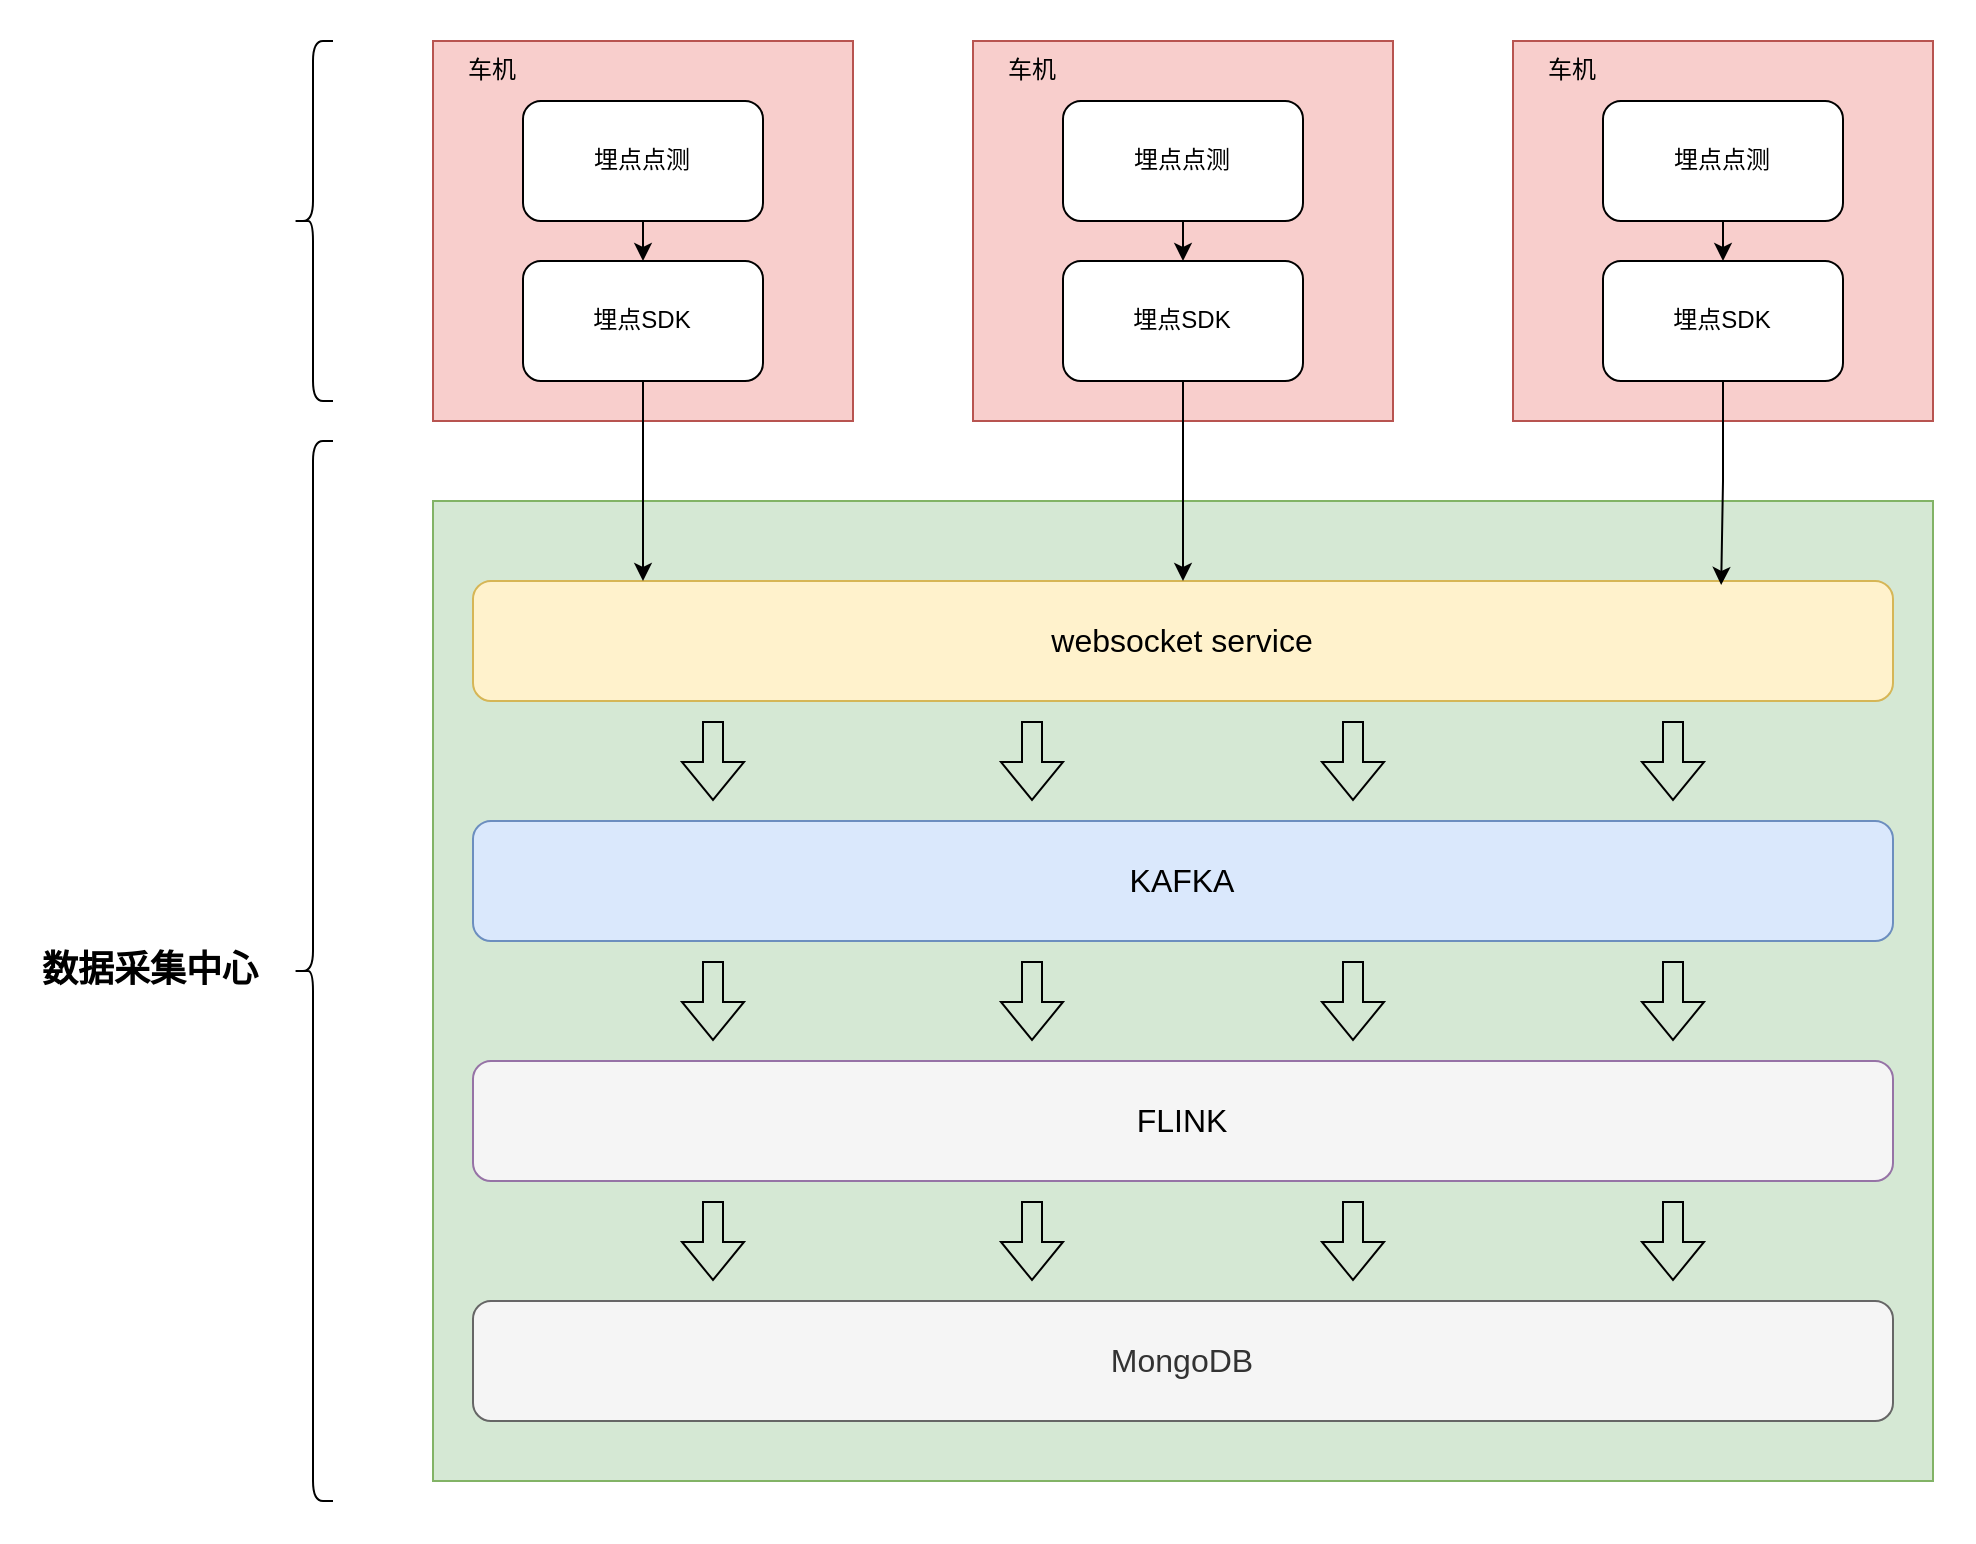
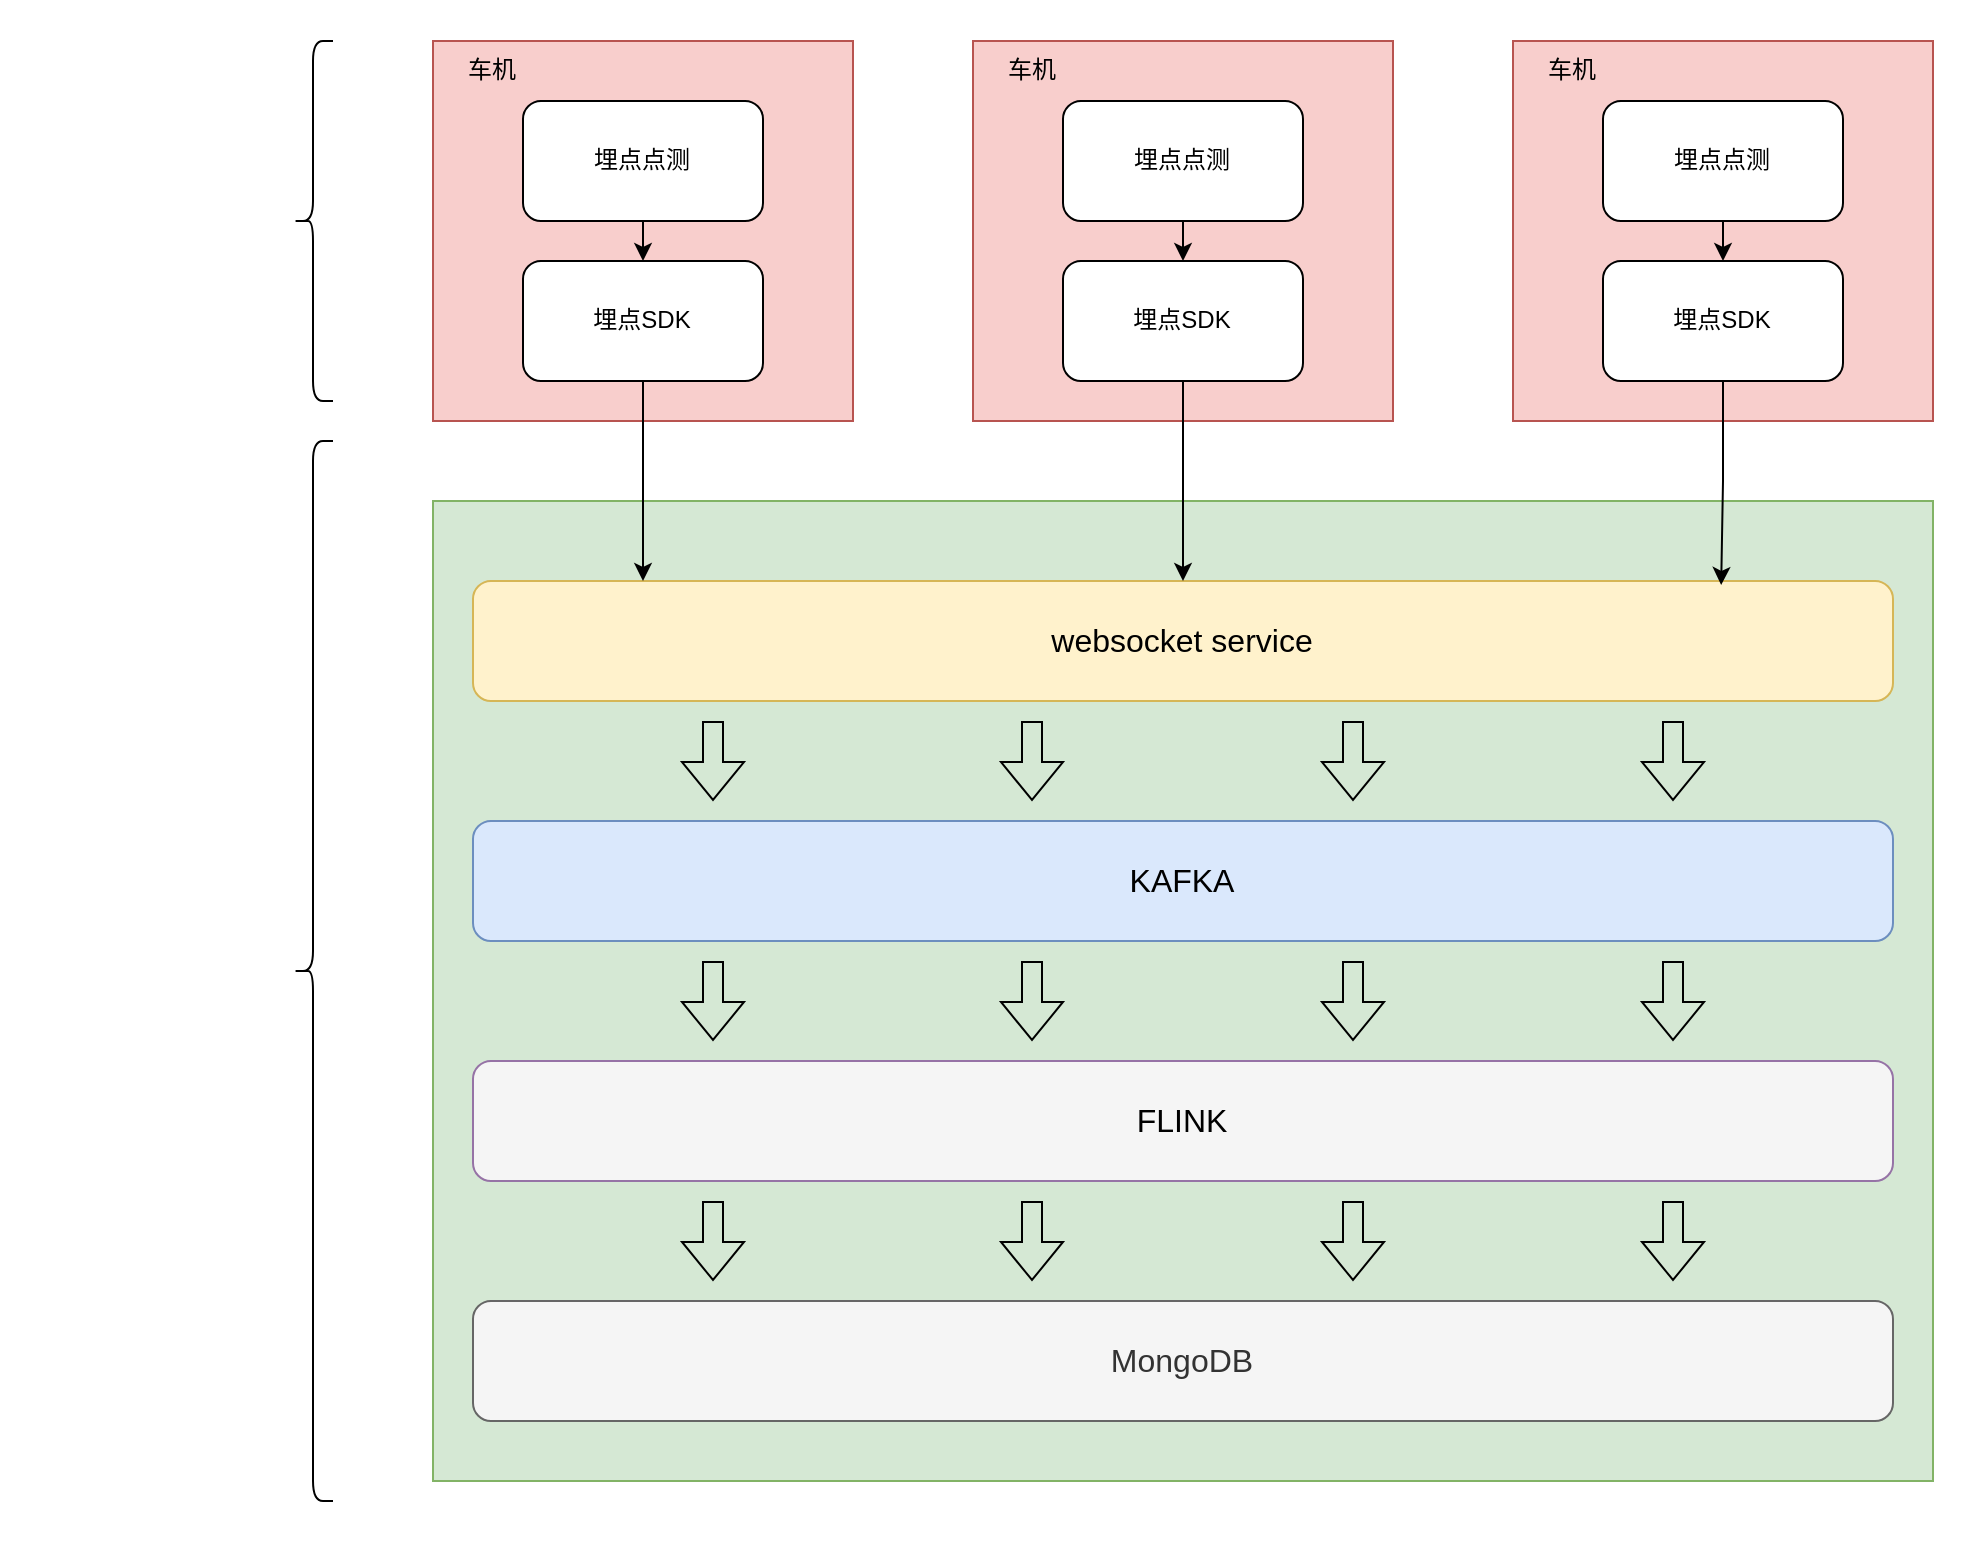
node "数据采集中心": removed
